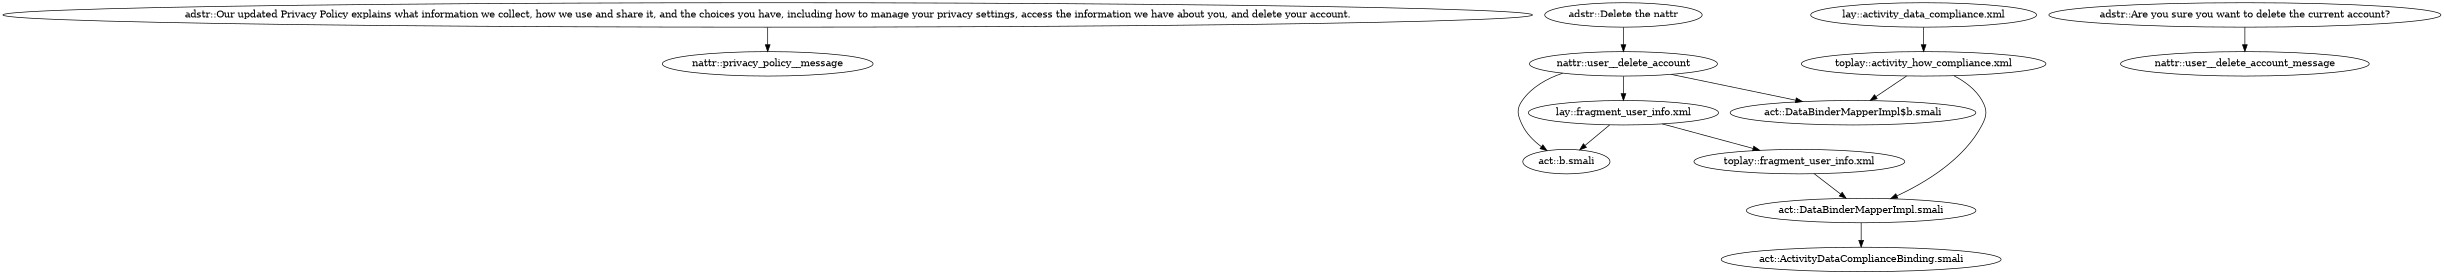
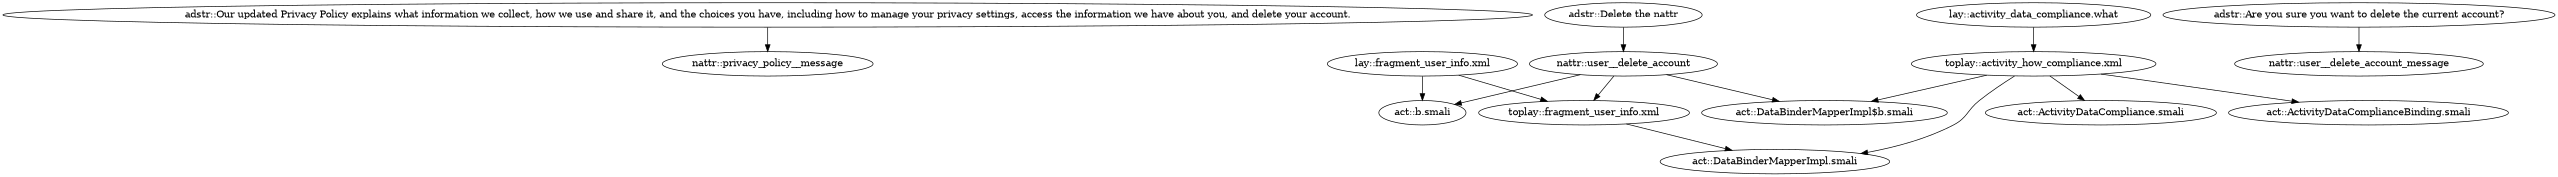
node "lay::activity_data_compliance.xml": label "lay::activity_data_compliance.xml" -> "lay::activity_data_compliance.what"
edge "nattr::user__delete_account" -> "lay::fragment_user_info.xml": now "nattr::user__delete_account" -> "toplay::fragment_user_info.xml"
node "act::ActivityDataCompliance.smali": added
edge "act::DataBinderMapperImpl.smali" -> "act::ActivityDataComplianceBinding.smali": now "toplay::activity_how_compliance.xml" -> "act::ActivityDataComplianceBinding.smali"
